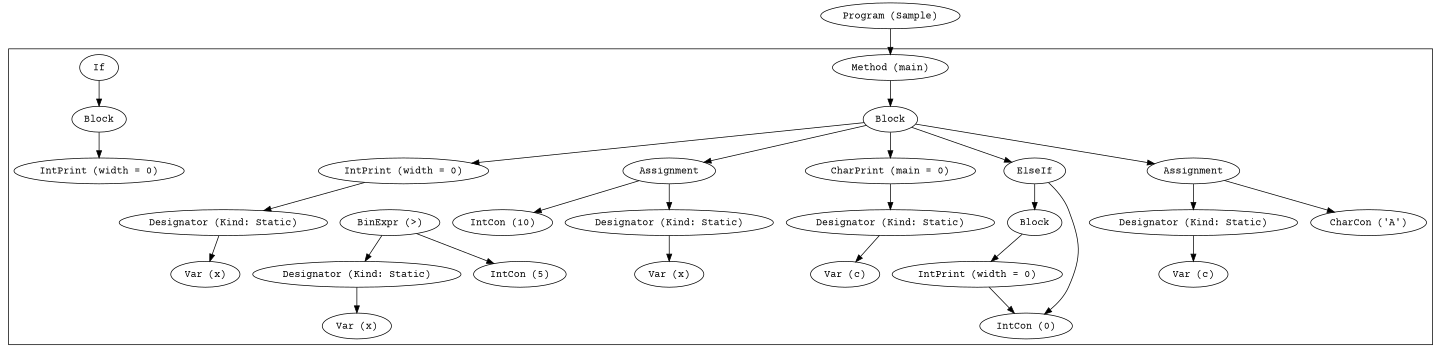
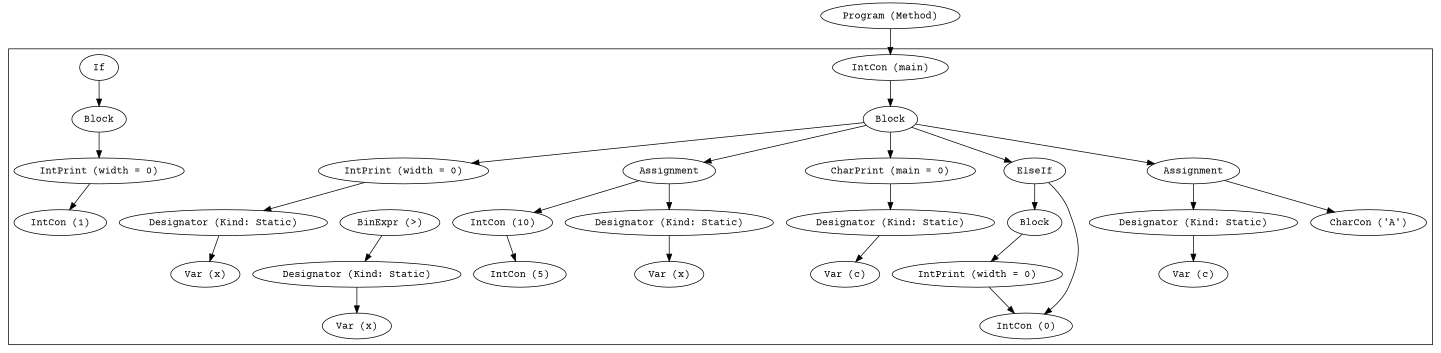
node "Program (Sample)": label "Program (Sample)" -> "Program (Method)"
node "Method (main)": label "Method (main)" -> "IntCon (main)"
node "IntCon (1)": added
edge "BinExpr (>)" -> "IntCon (5)": now "IntCon (10)" -> "IntCon (5)"
